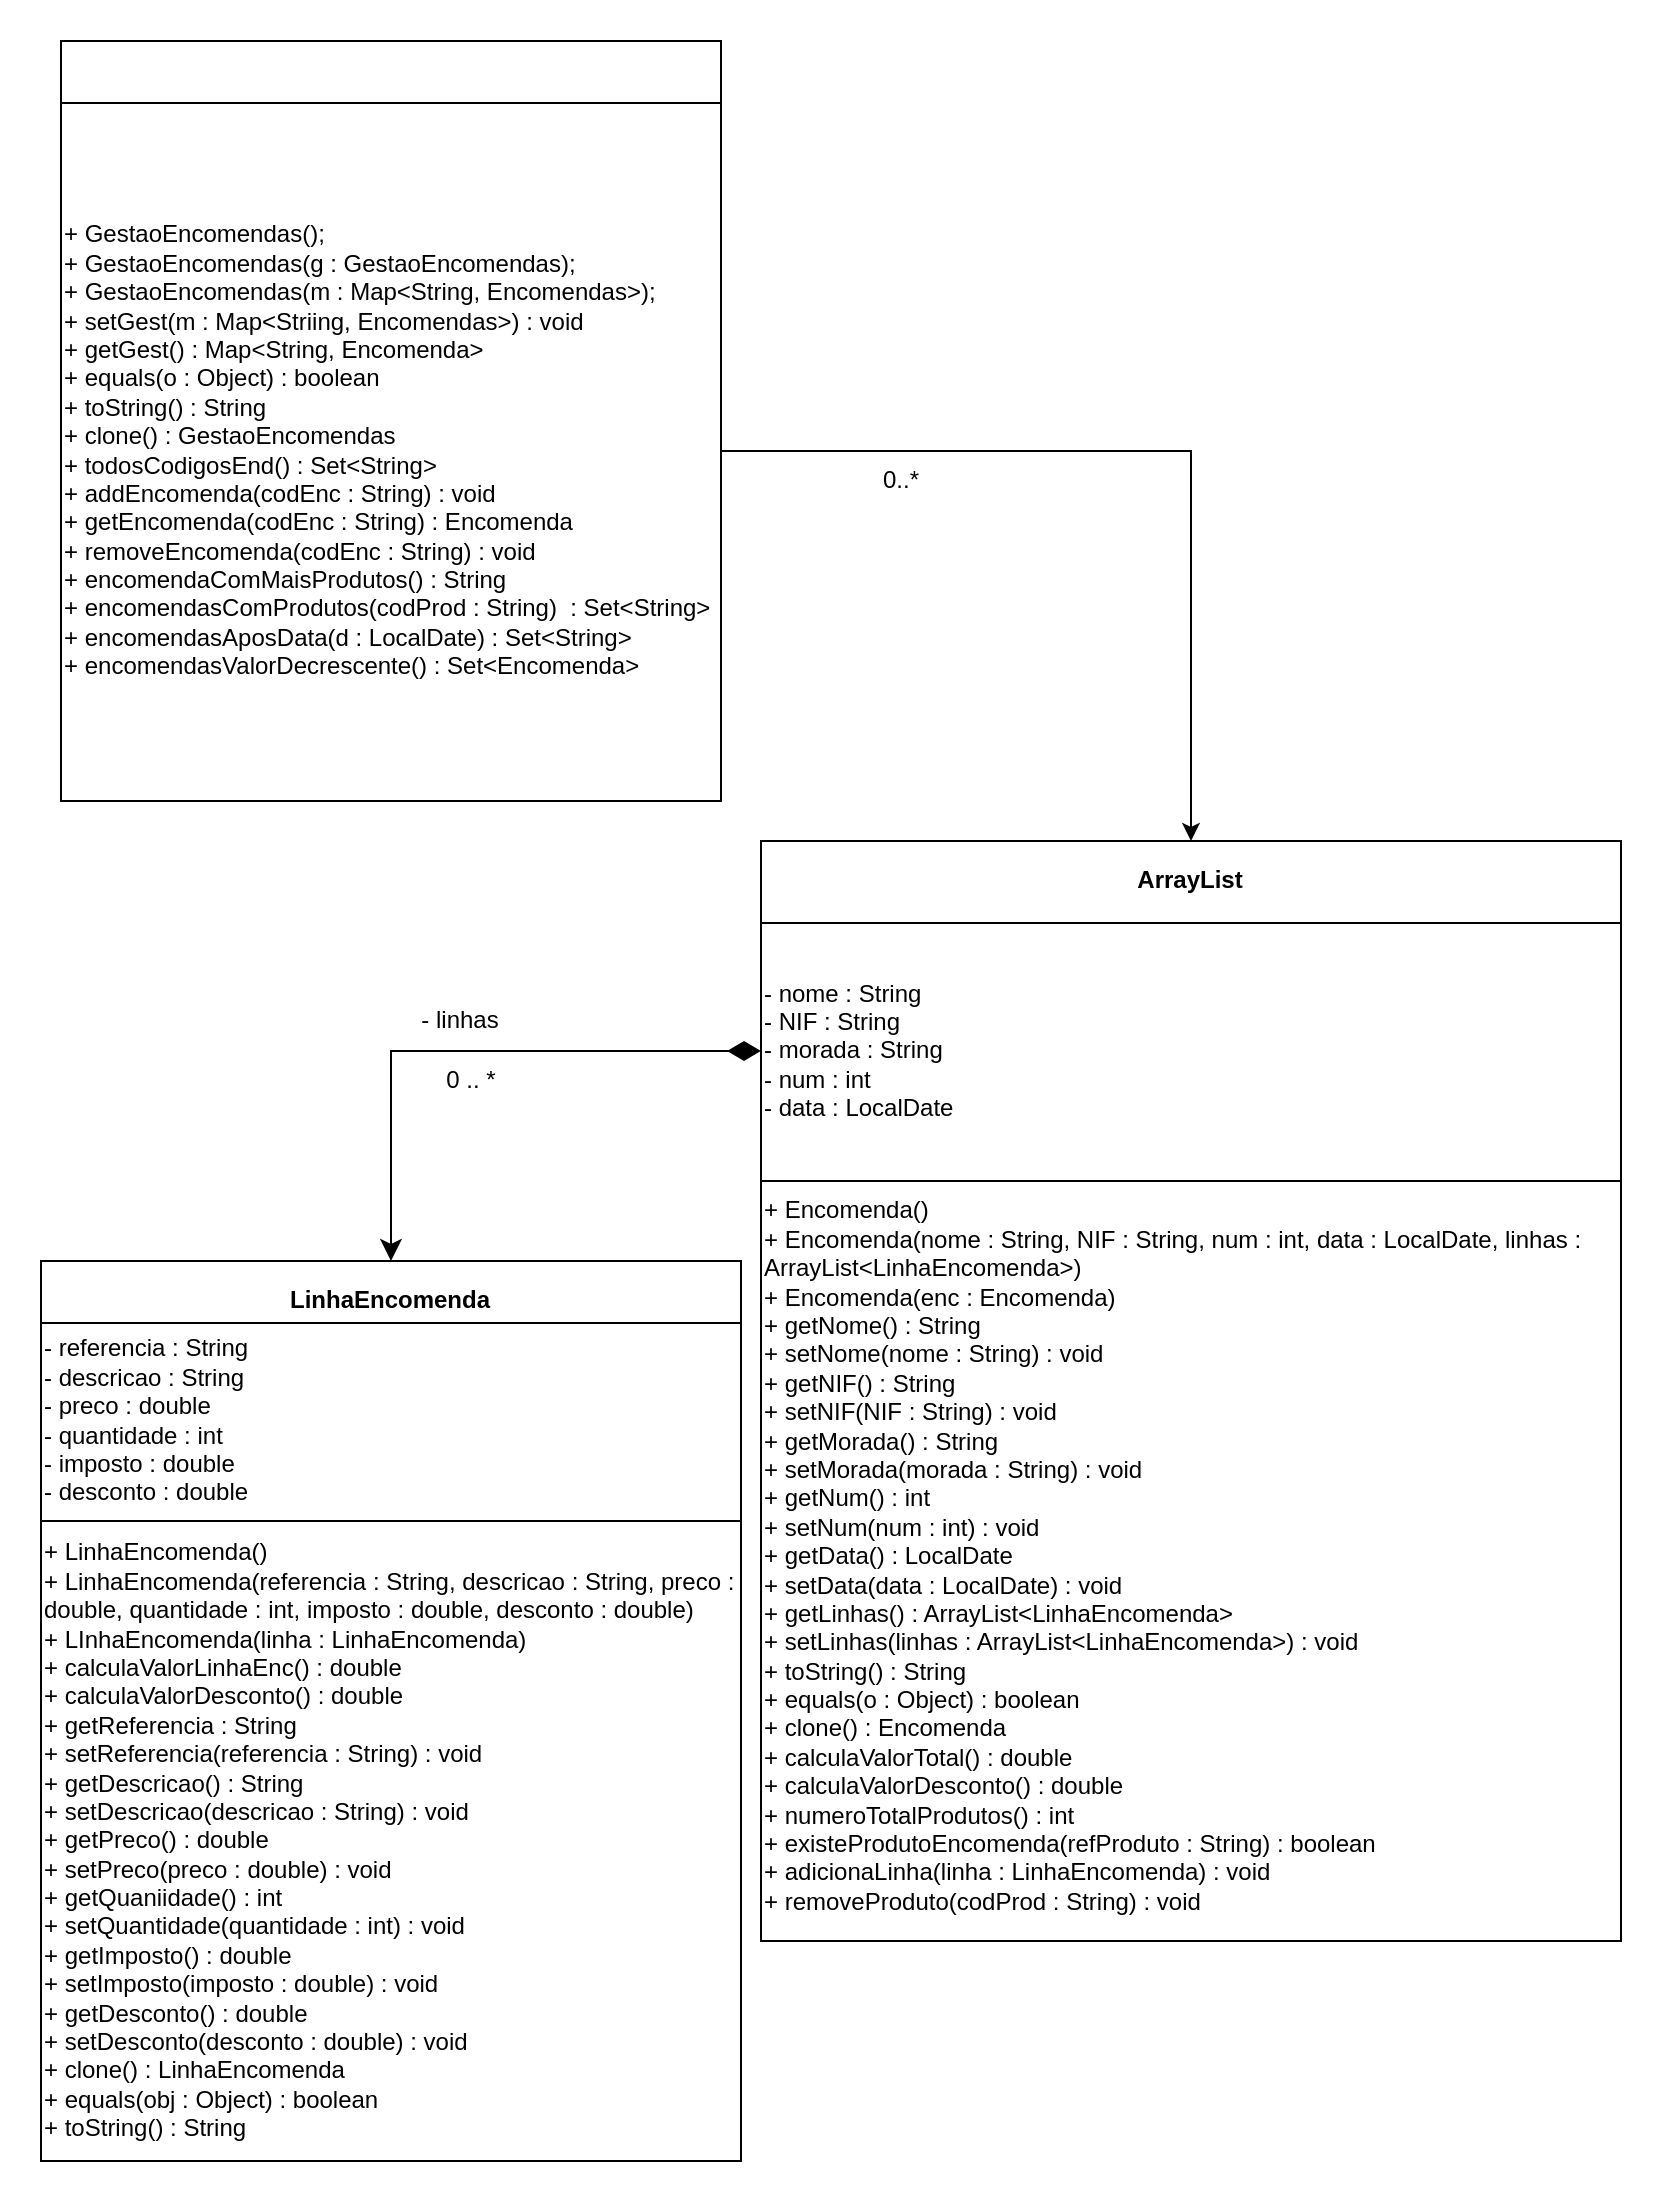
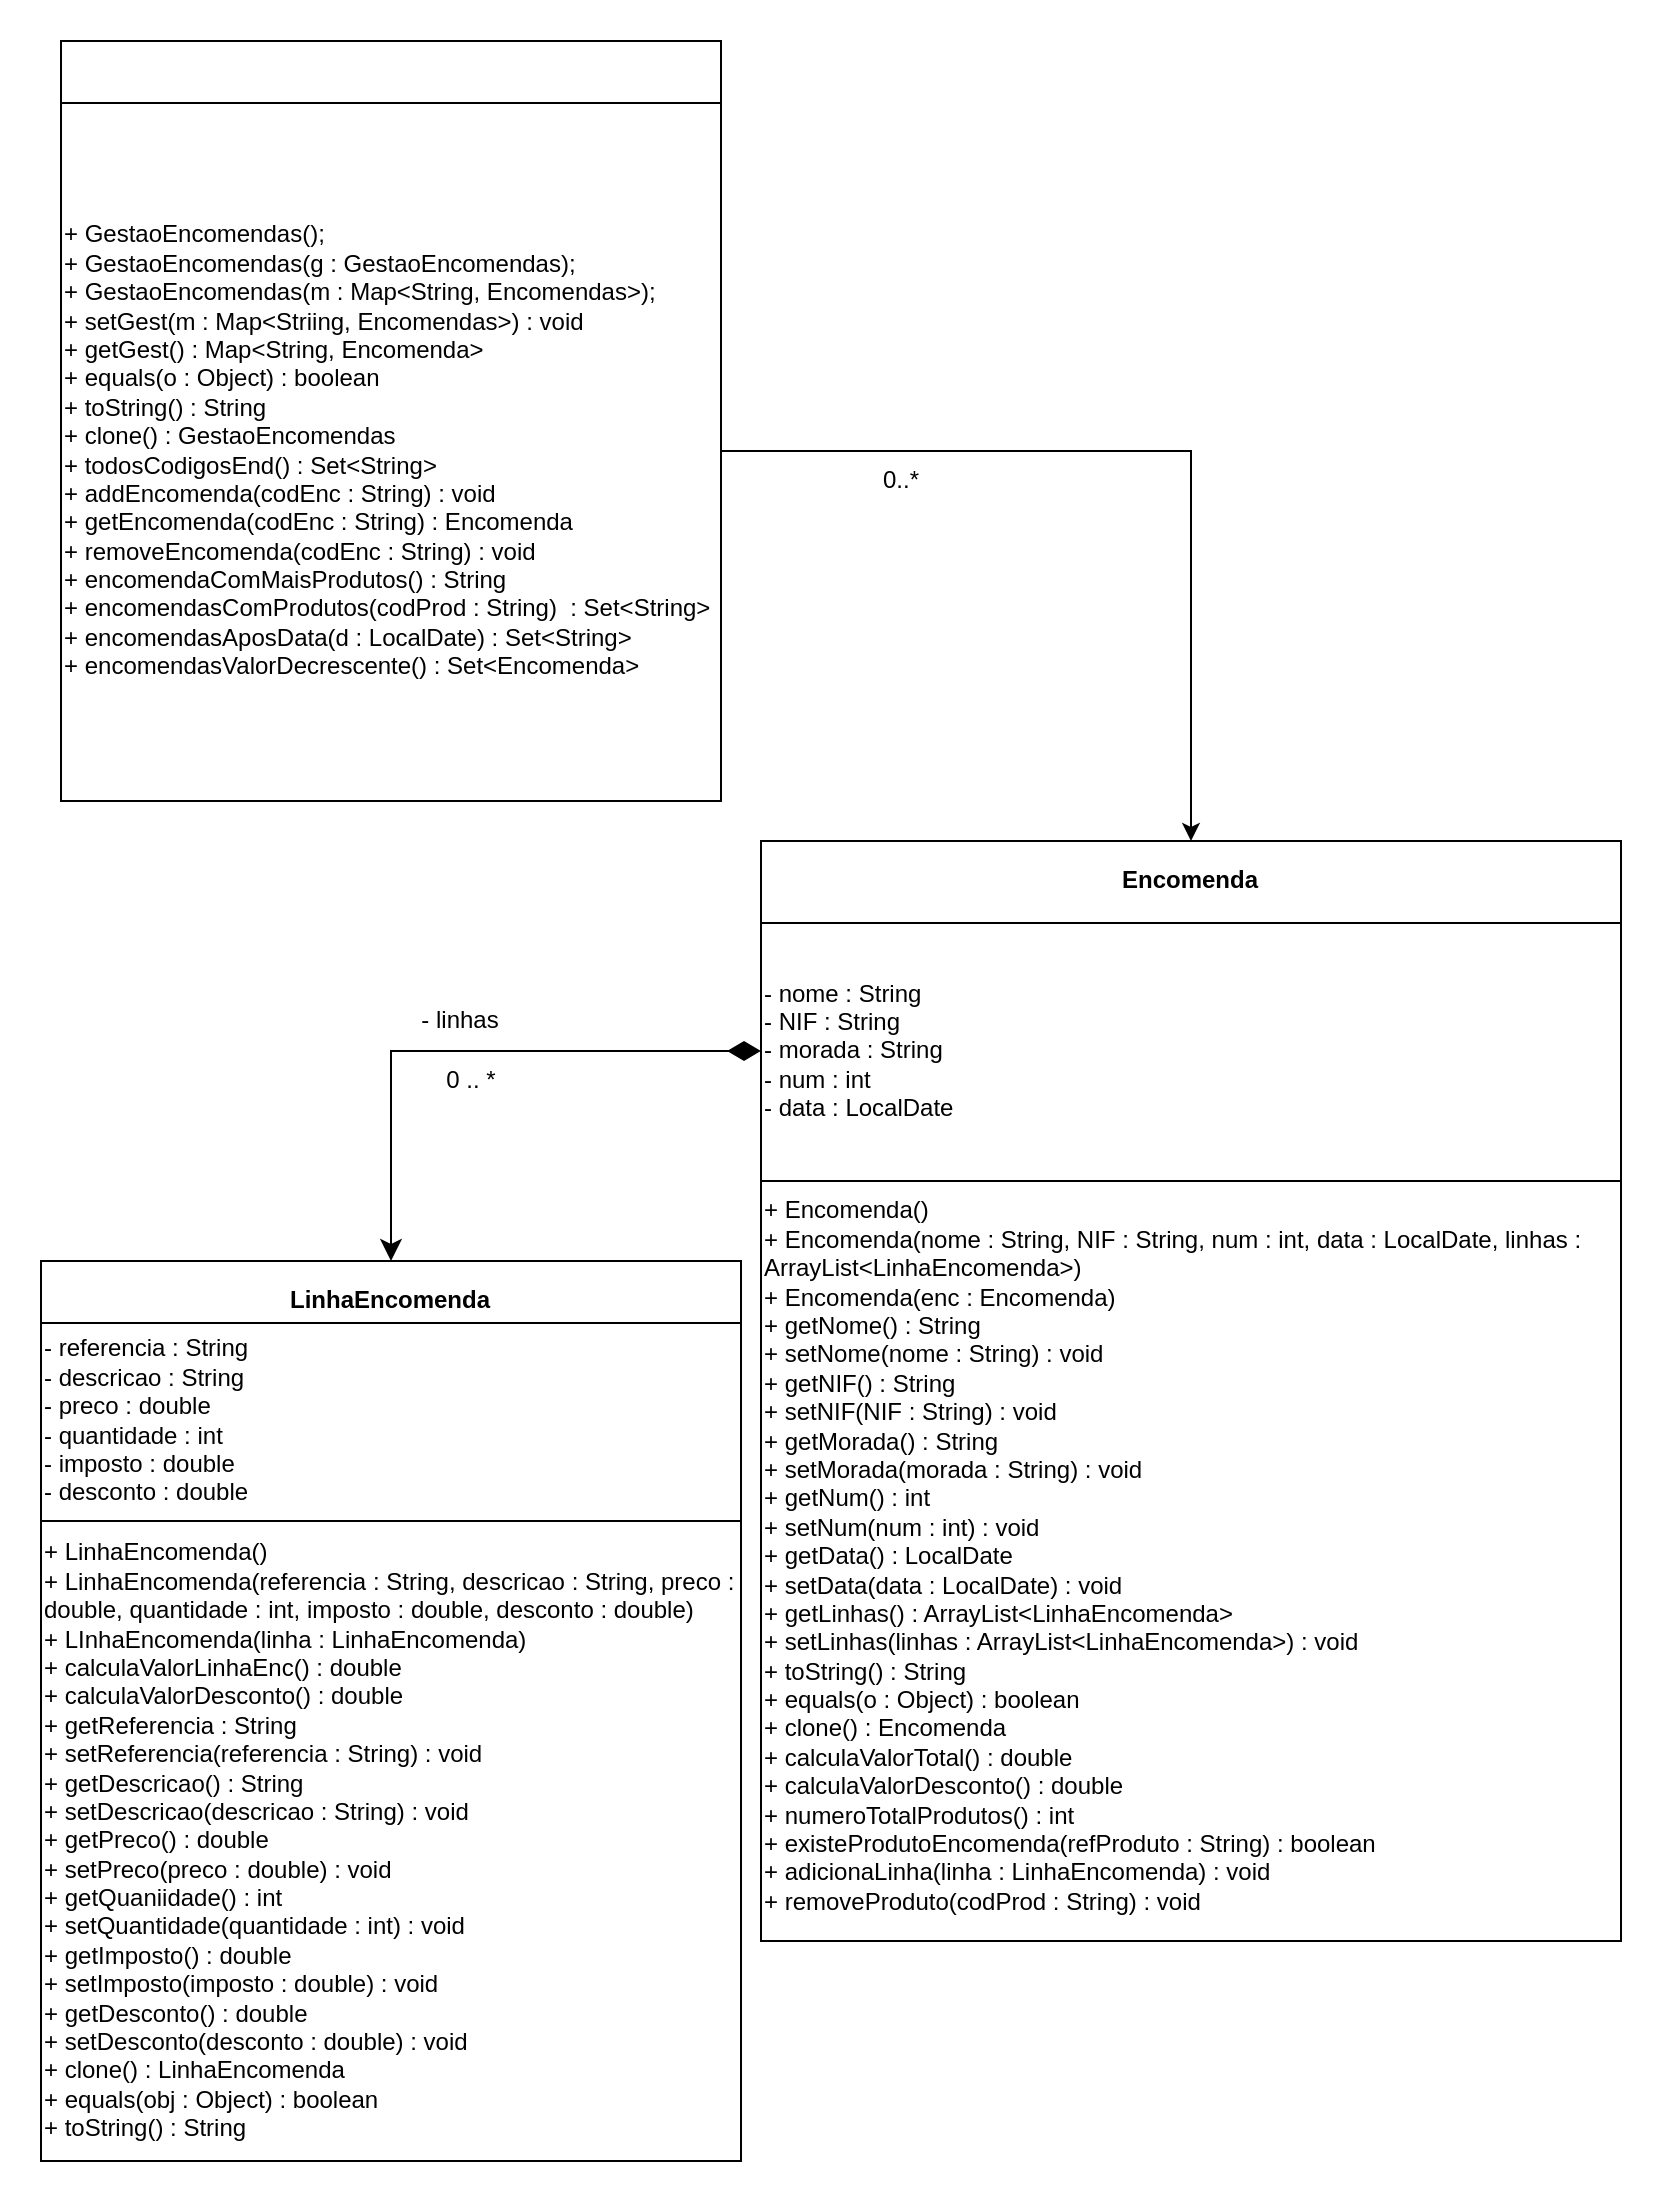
node "ArrayList": label "ArrayList" -> "Encomenda"
